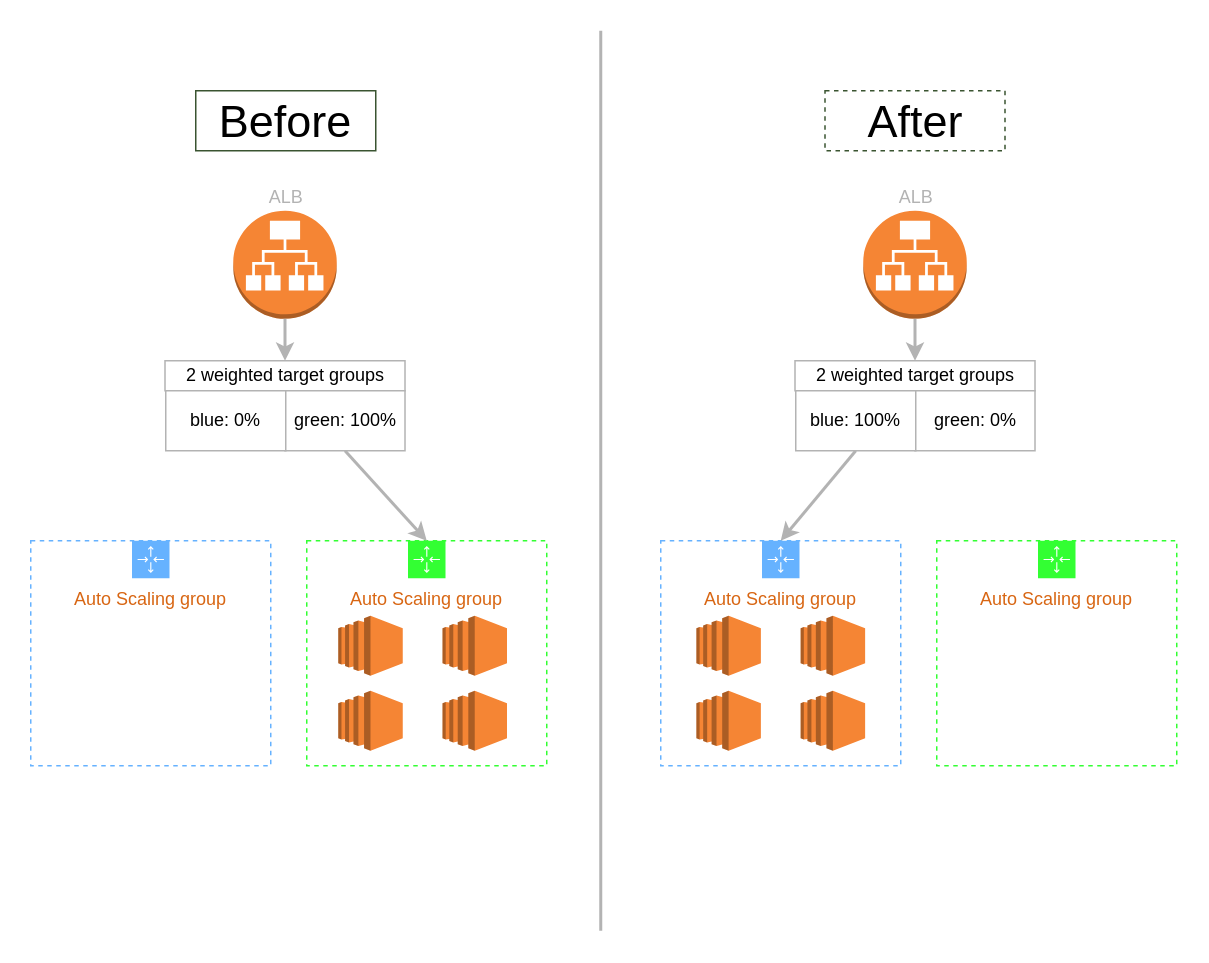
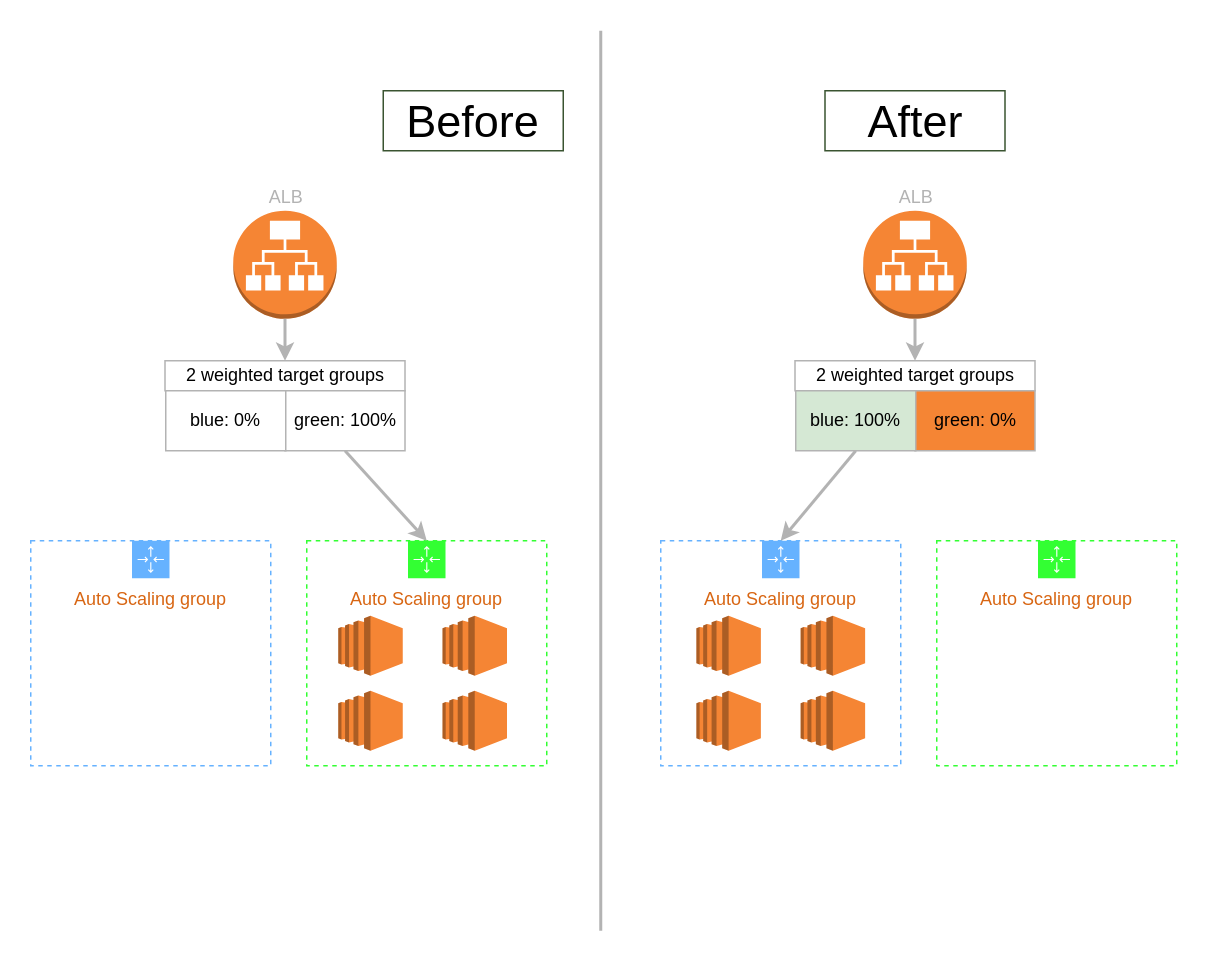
node "Before": moved (286, 121) -> (473, 121)
node "After": style dashed -> solid
node "blue: 100%": fillcolor #ffffff -> #d5e8d4
node "green: 0%": fillcolor #ffffff -> #f58534
